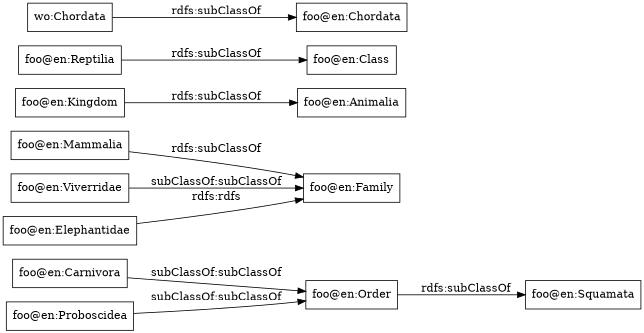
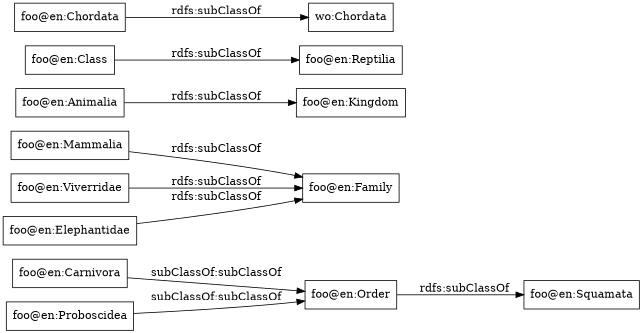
edge "wo:Chordata" -> "foo@en:Chordata": reversed
edge "foo@en:Reptilia" -> "foo@en:Class": reversed
edge "foo@en:Kingdom" -> "foo@en:Animalia": reversed
edge "foo@en:Viverridae" -> "foo@en:Family": label "subClassOf:subClassOf" -> "rdfs:subClassOf"
edge "foo@en:Elephantidae" -> "foo@en:Family": label "rdfs:rdfs" -> "rdfs:subClassOf"
